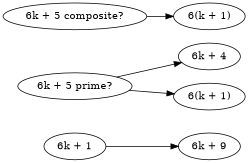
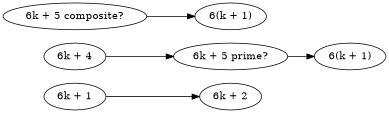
edge "6k + 5 prime?" -> "6k + 4": reversed
node "6k + 9": label "6k + 9" -> "6k + 2"
